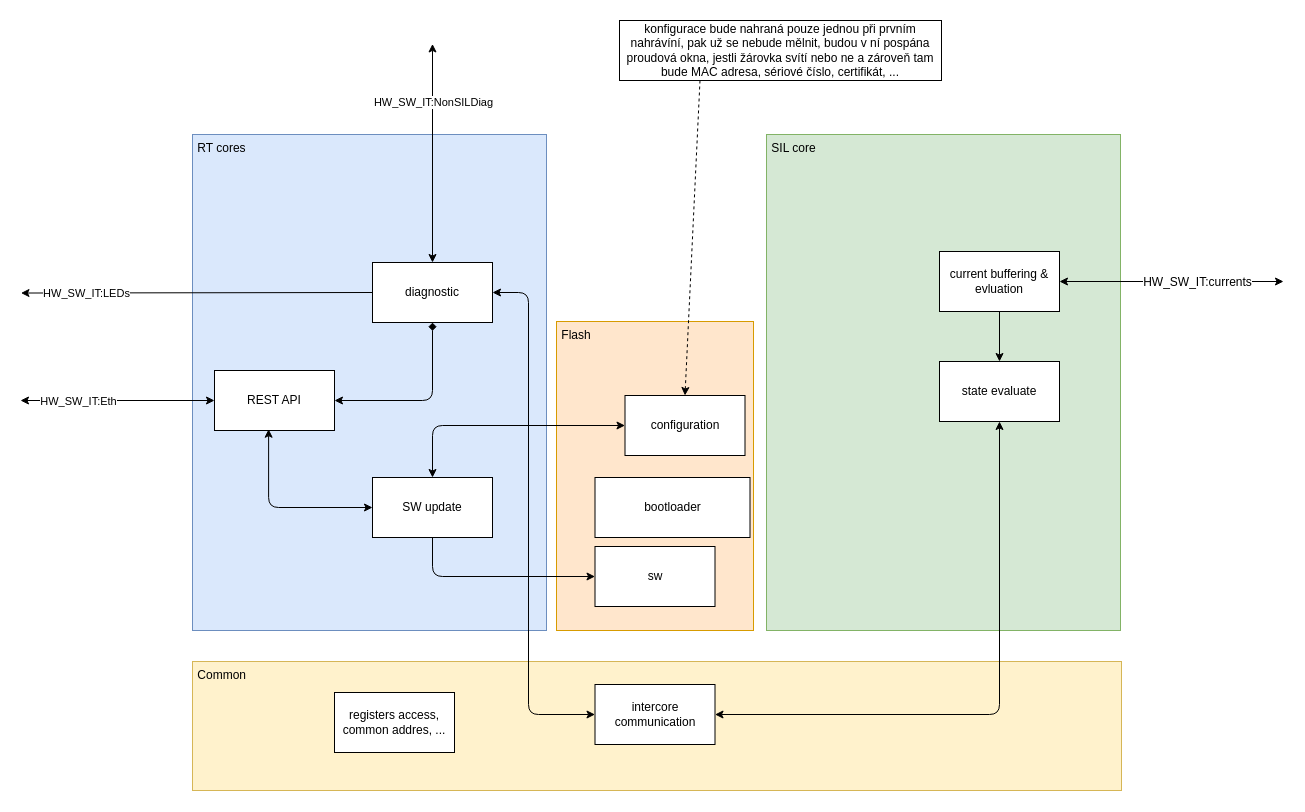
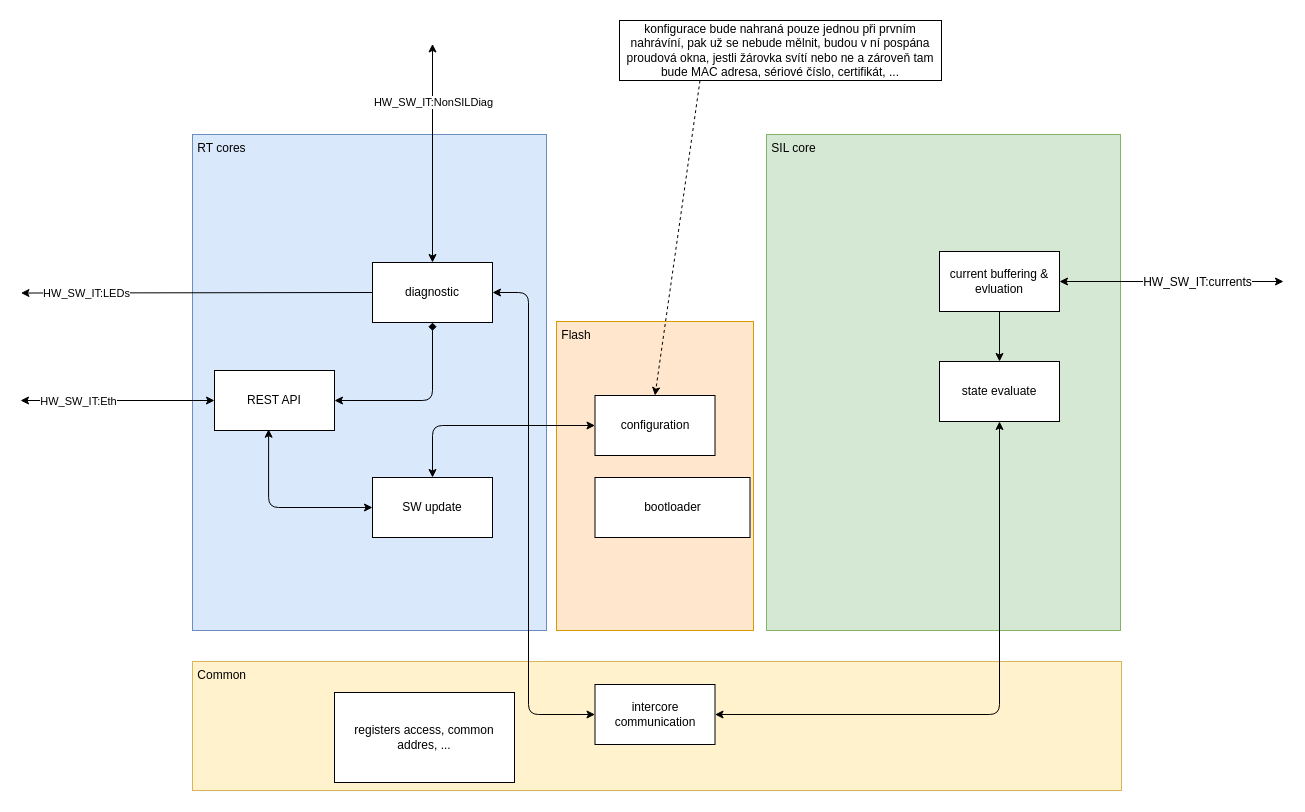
node "configuration": moved (685, 426) -> (655, 426)
edge "SW update" -> "sw": removed
node "sw": removed
node "registers access, common addres, ...": size 120x60 -> 180x90
